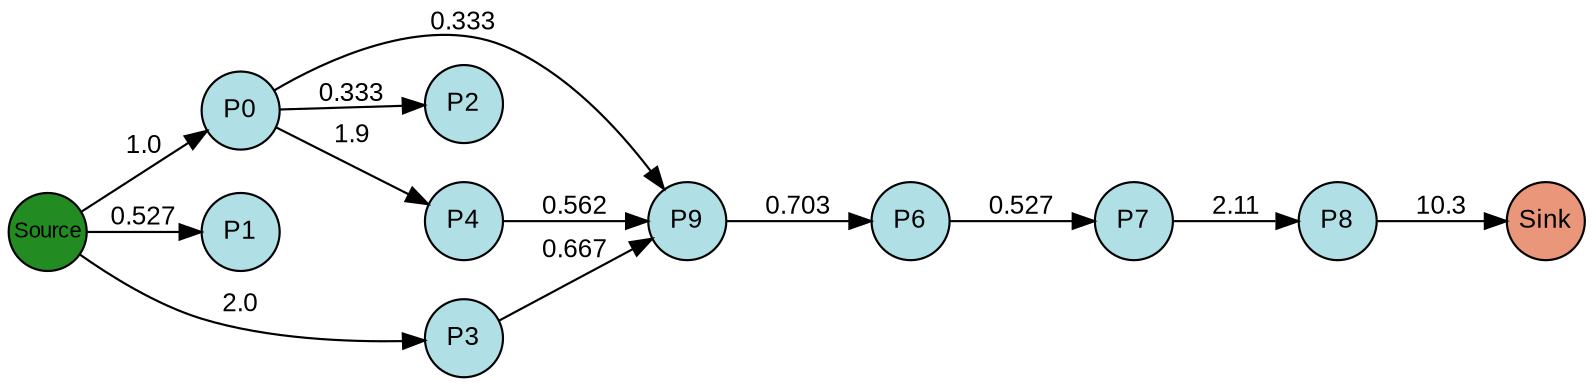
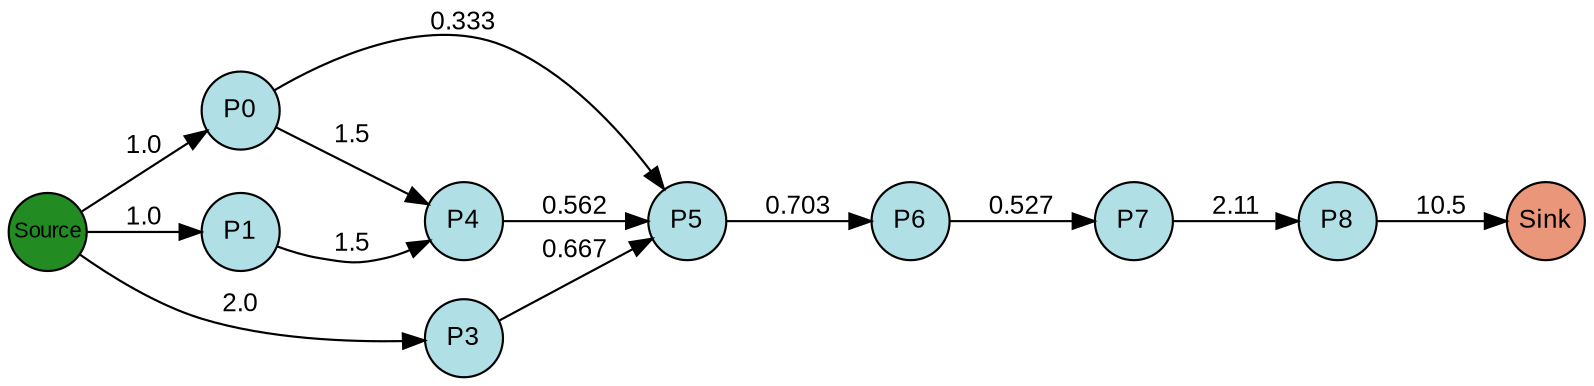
node "P2": removed
edge "P0" -> "P4": label "1.9" -> "1.5"
edge "P8" -> "Sink": label "10.3" -> "10.5"
edge "Source" -> "P1": label "0.527" -> "1.0"
node "P9": label "P9" -> "P5"
edge "P1" -> "P4": added, label "1.5"
